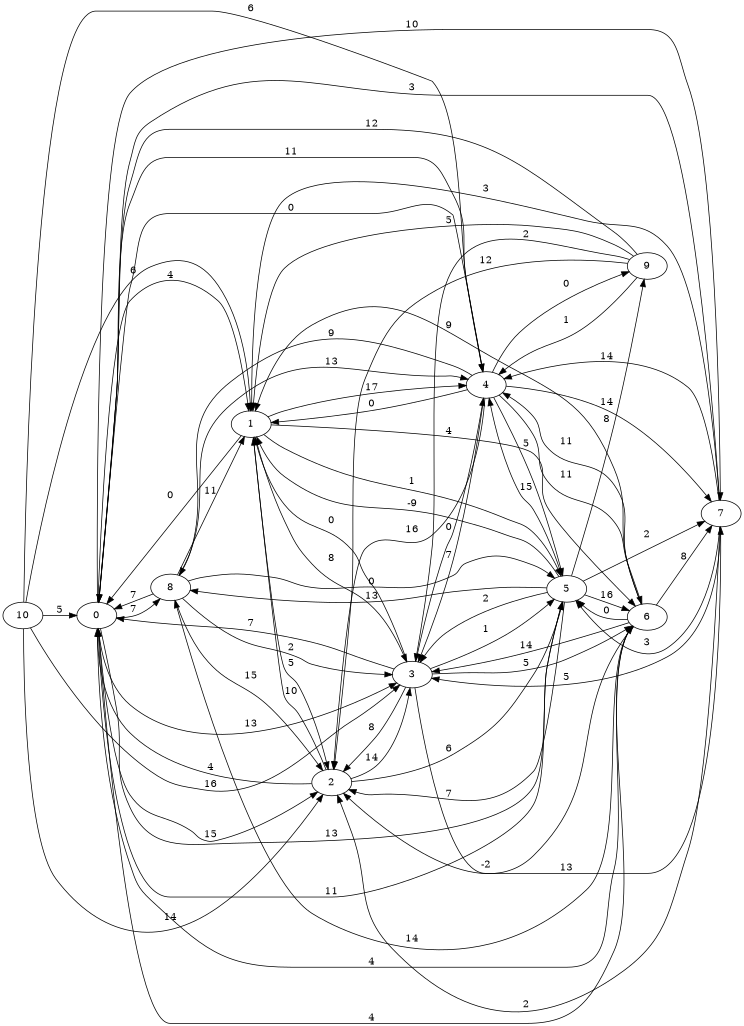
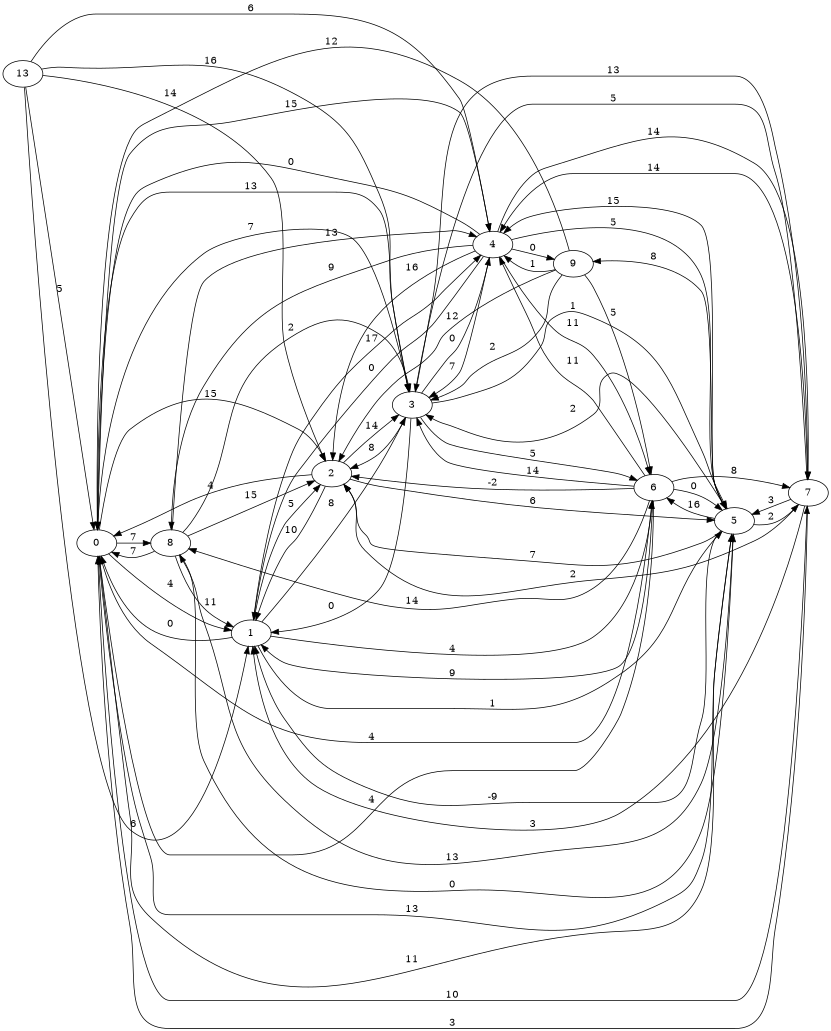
edge "0" -> "4": label "11" -> "15"
edge "9" -> "1": now "9" -> "6"
node "10": label "10" -> "13"
